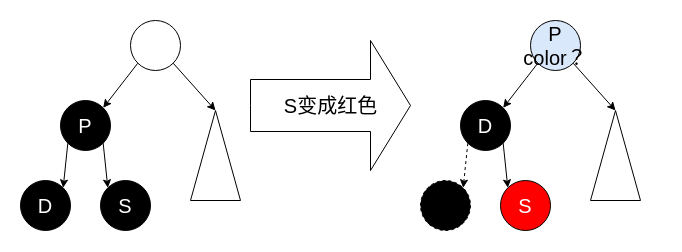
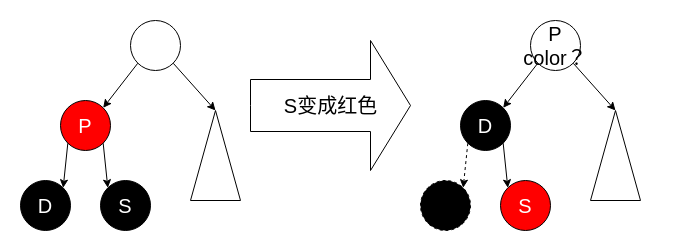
node "P color？": fillcolor #dae8fc -> #ffffff
node "P": fillcolor #000000 -> #ff0000
